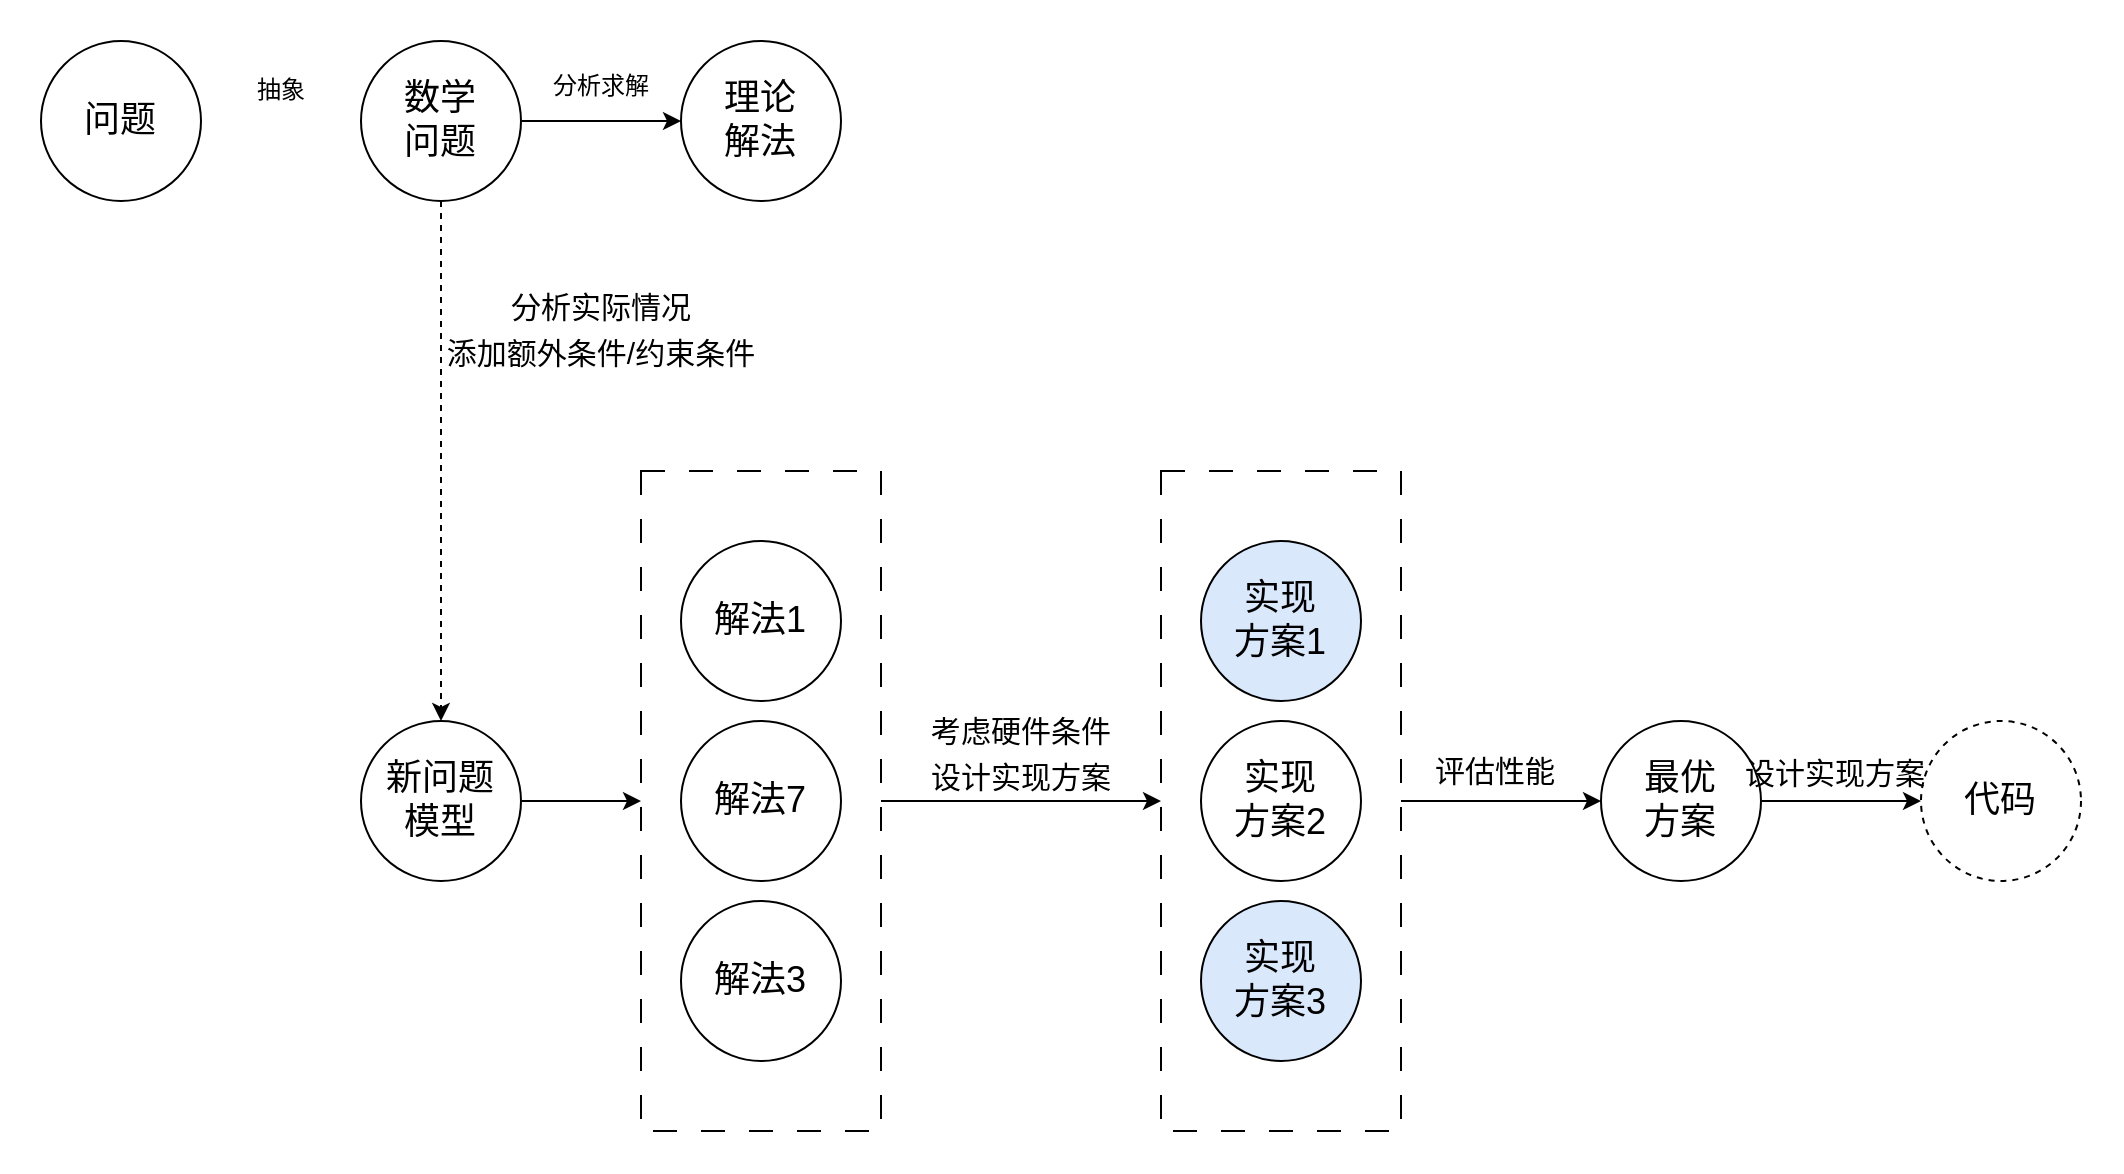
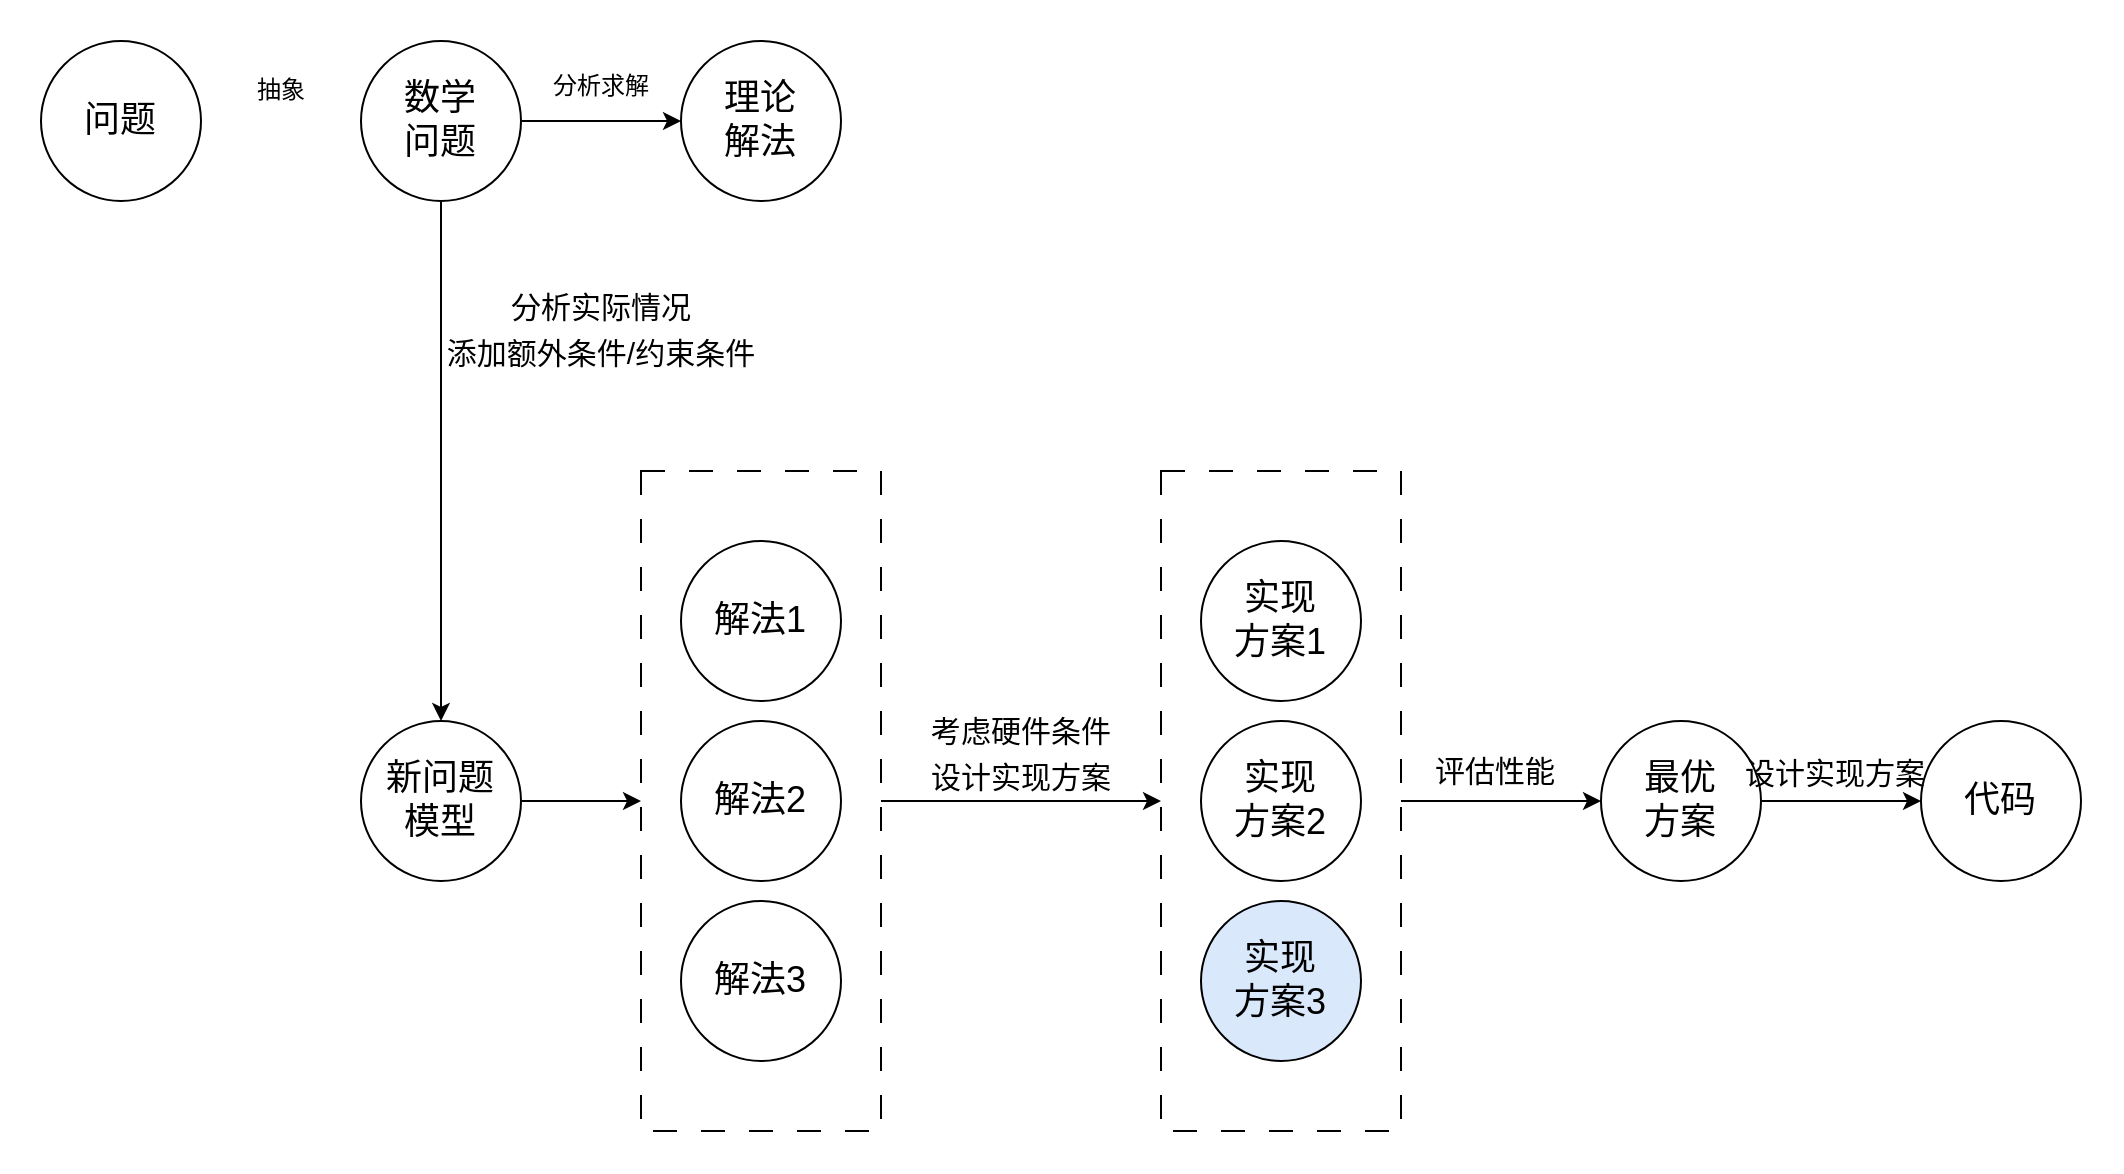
edge "数学 问题" -> "新问题模型": style dashed -> solid
node "实现 方案1": fillcolor #dae8fc -> #ffffff
node "解法7": label "解法7" -> "解法2"
node "代码": style dashed -> solid
